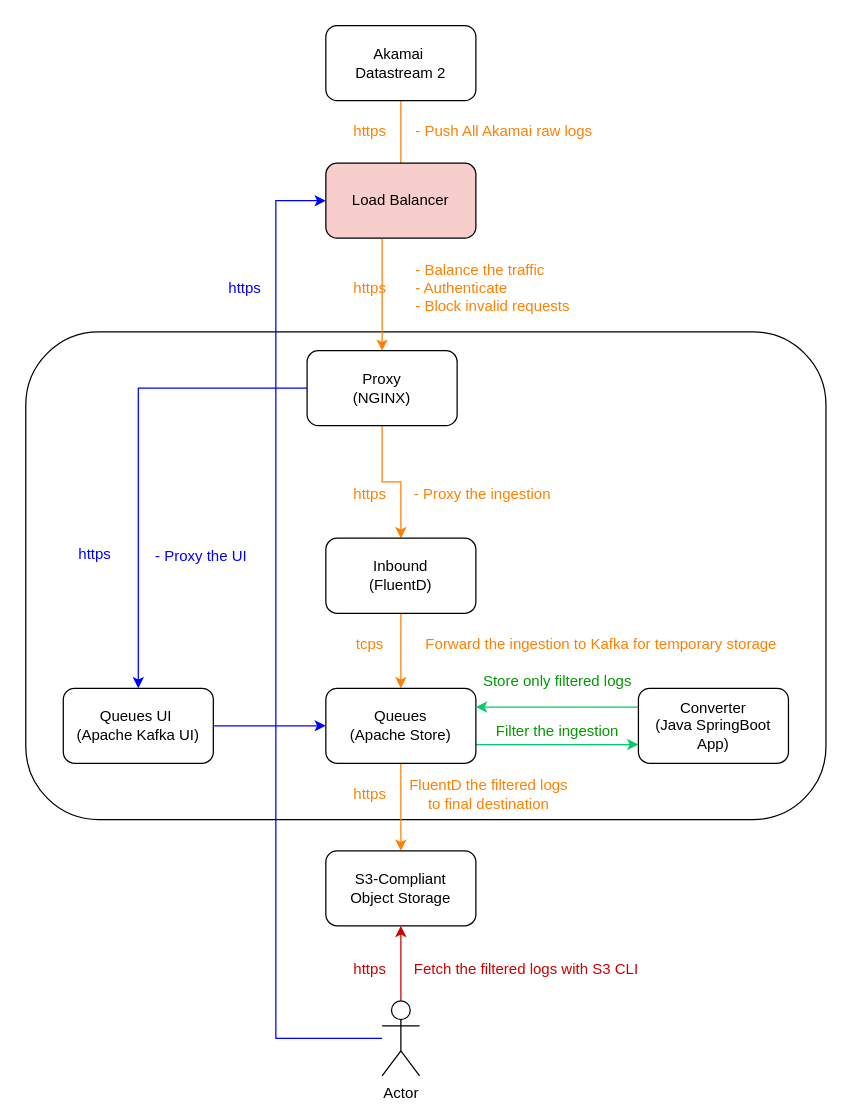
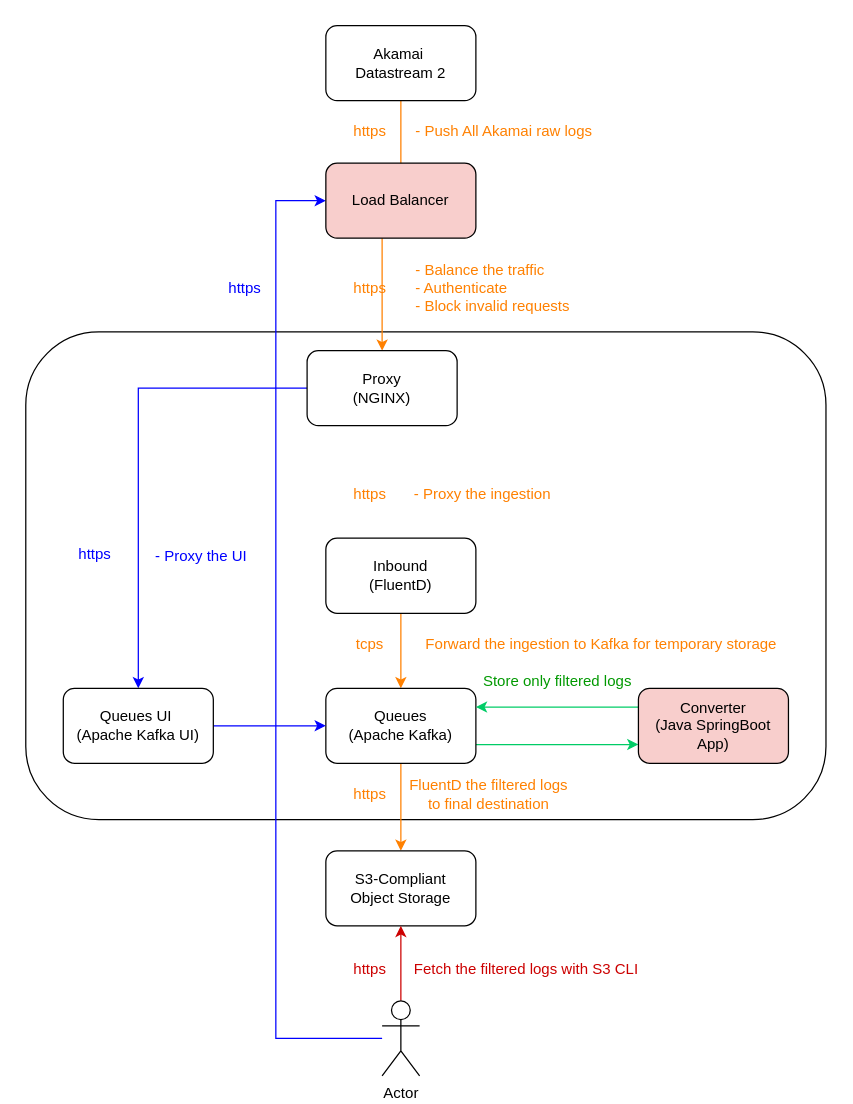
edge "Proxy (NGINX)" -> "Inbound (FluentD)": removed
node "Queues (Apache Store)": label "Queues (Apache Store)" -> "Queues (Apache Kafka)"
node "Converter (Java SpringBoot App)": fillcolor #ffffff -> #f8cecc
node "Filter the ingestion": removed
